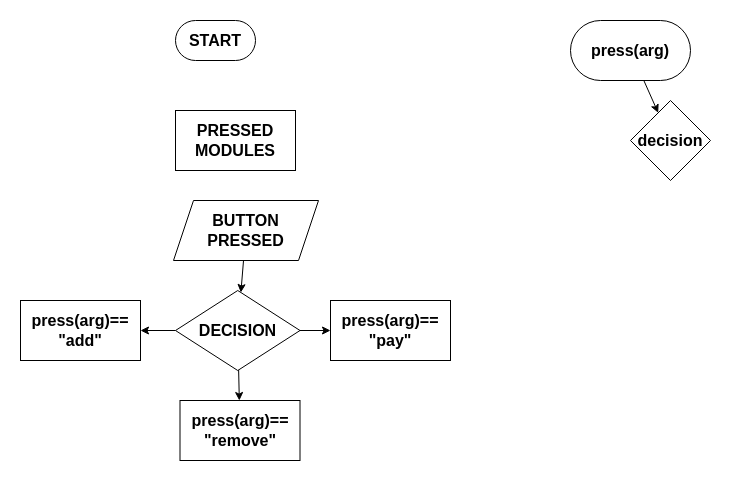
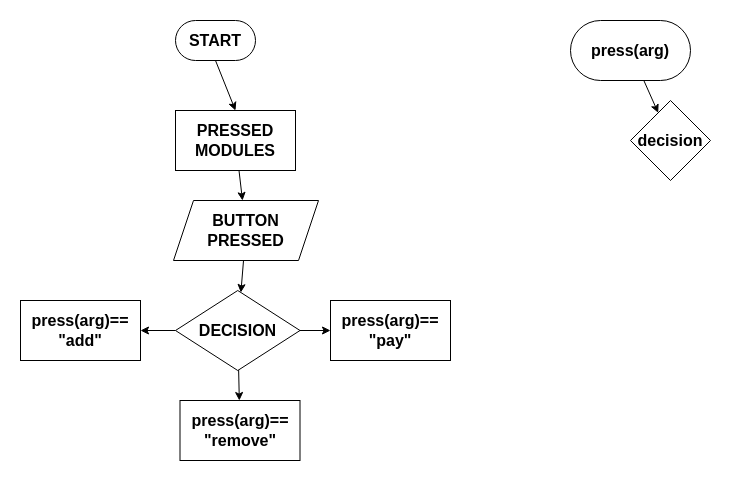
edge "START" -> "PRESSED MODULES": added
edge "PRESSED MODULES" -> "BUTTON PRESSED": added
